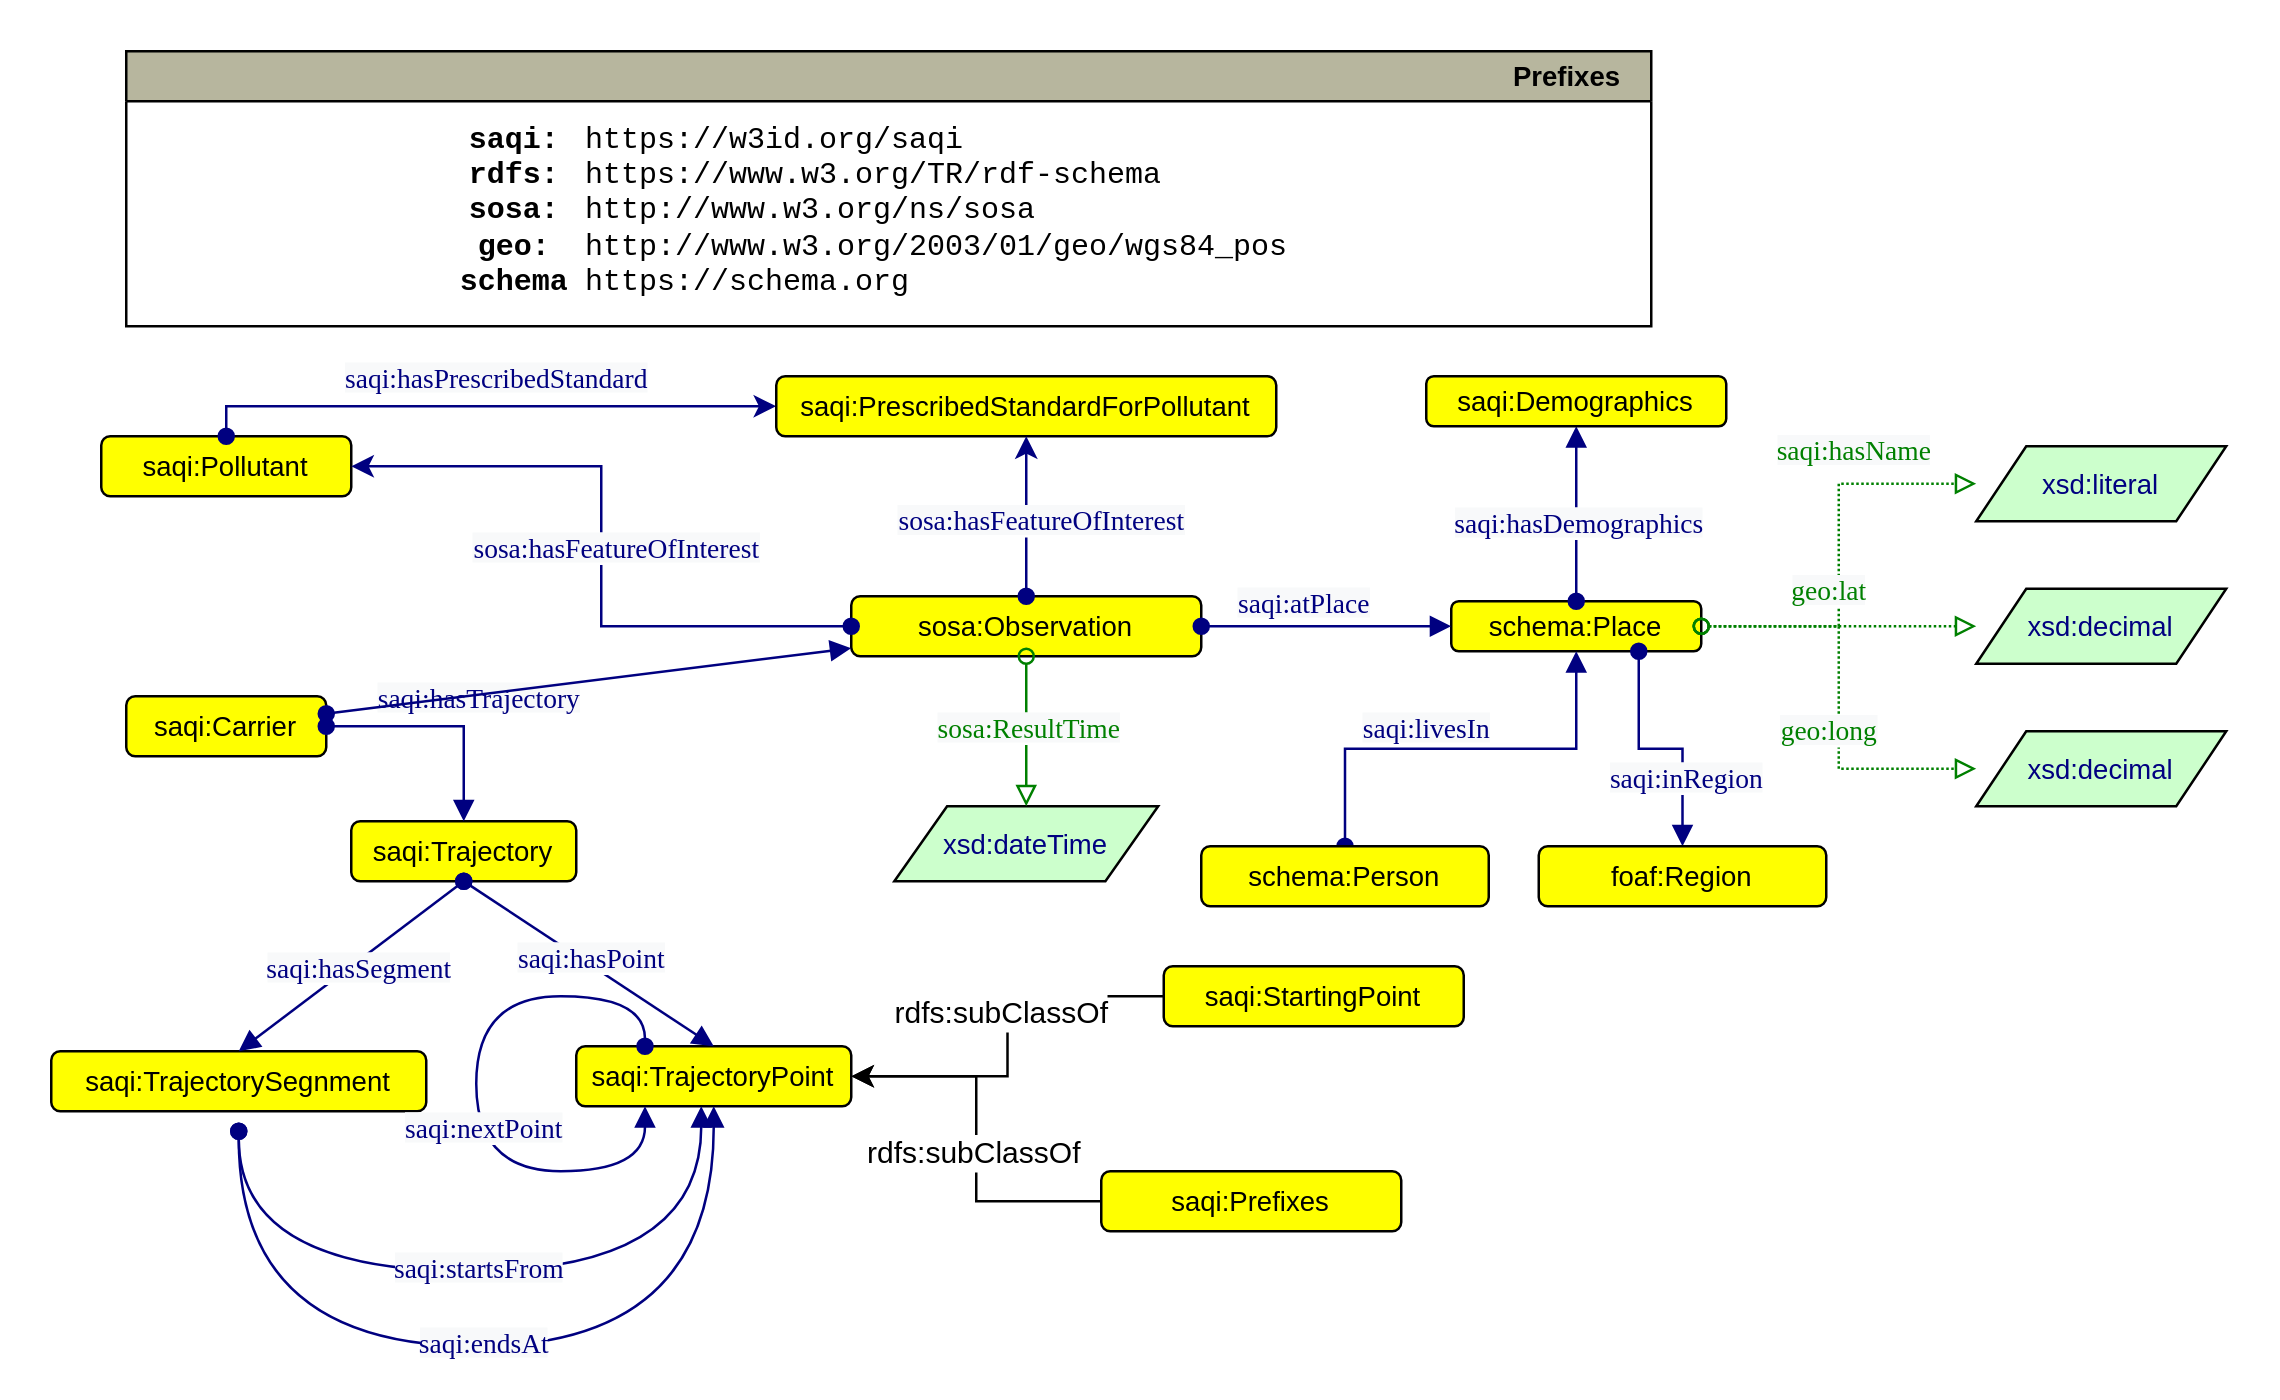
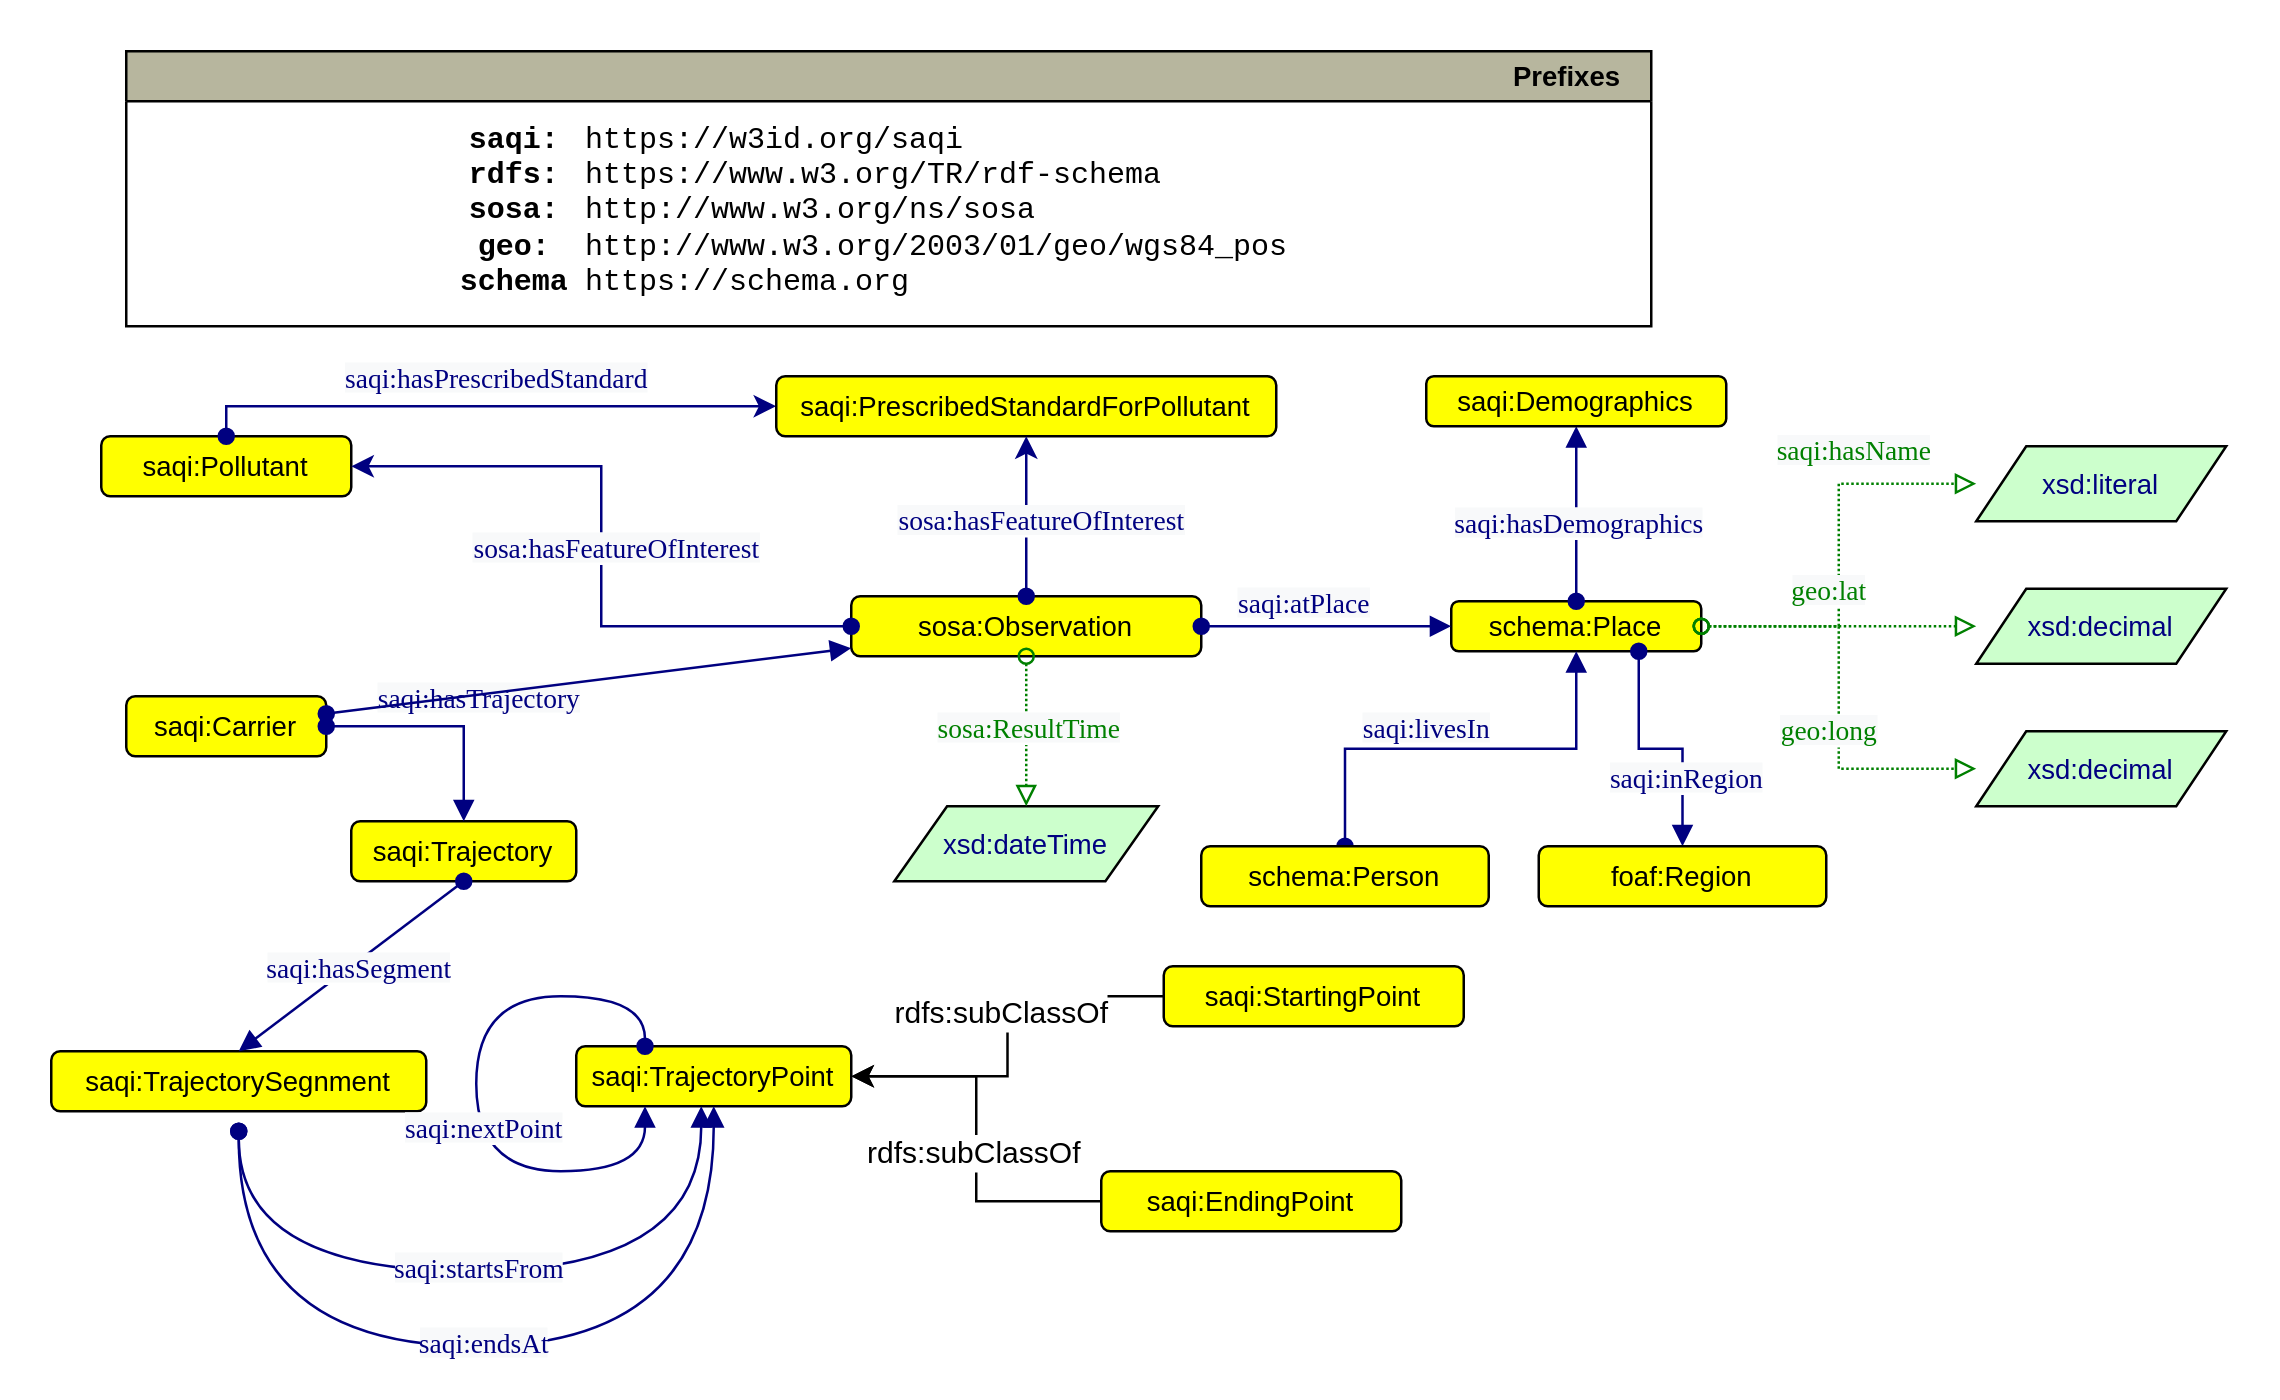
edge "sosa:Observation" -- "xsd:dateTime": style solid -> dashed
edge "saqi:Trajectory" -- "saqi:TrajectoryPoint": removed, label "saqi:hasPoint"
node "saqi:Prefixes": label "saqi:Prefixes" -> "saqi:EndingPoint"
